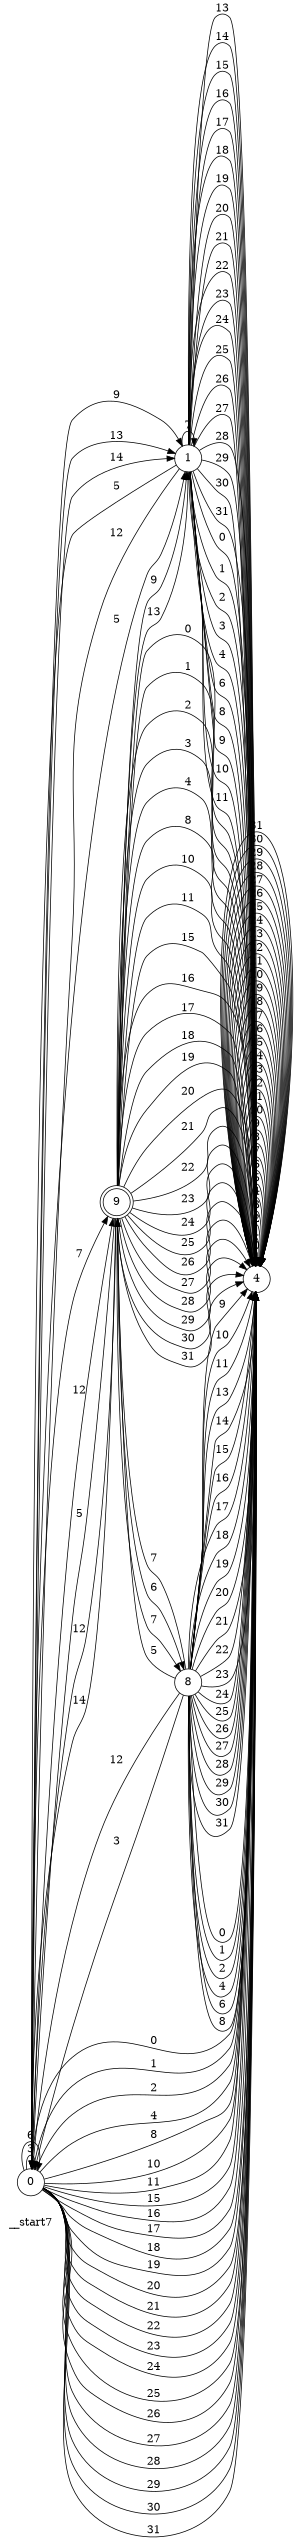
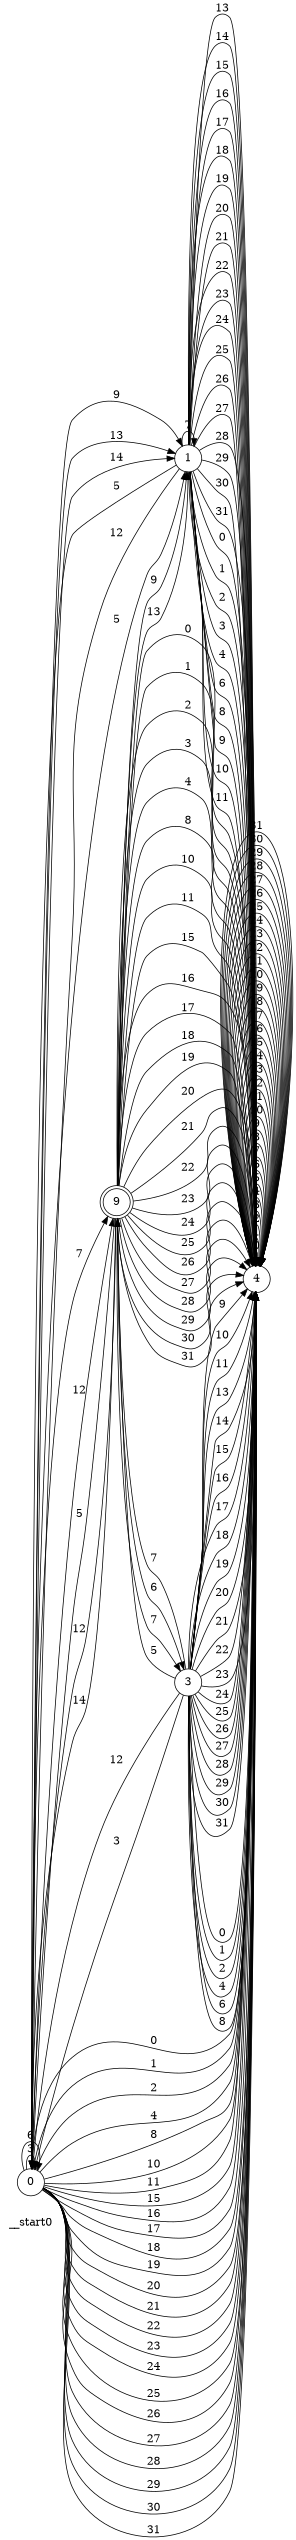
node "8": label "8" -> "3"
node "__start7": label "__start7" -> "__start0"
